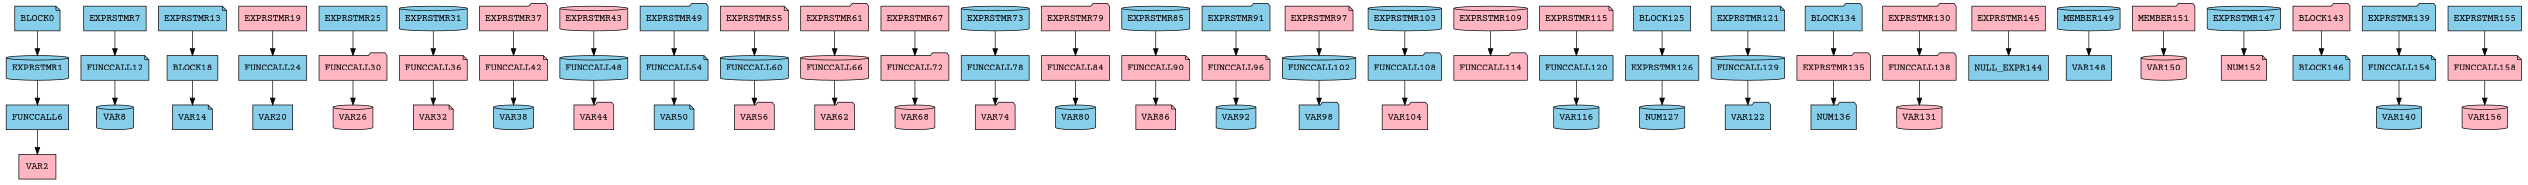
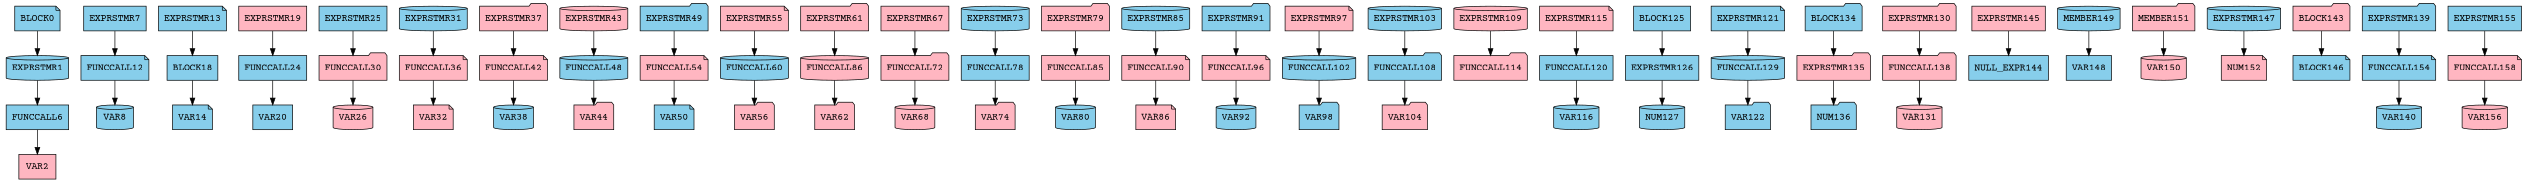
node "FUNCCALL54": fillcolor skyblue -> lightpink
node "FUNCCALL66": label "FUNCCALL66" -> "FUNCCALL86"
node "FUNCCALL84": label "FUNCCALL84" -> "FUNCCALL85"
